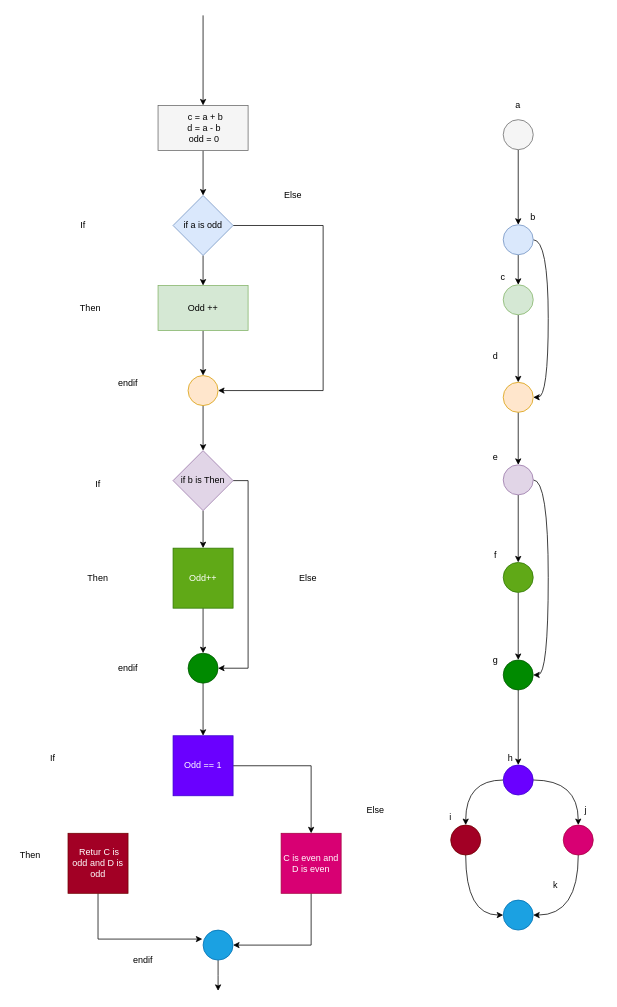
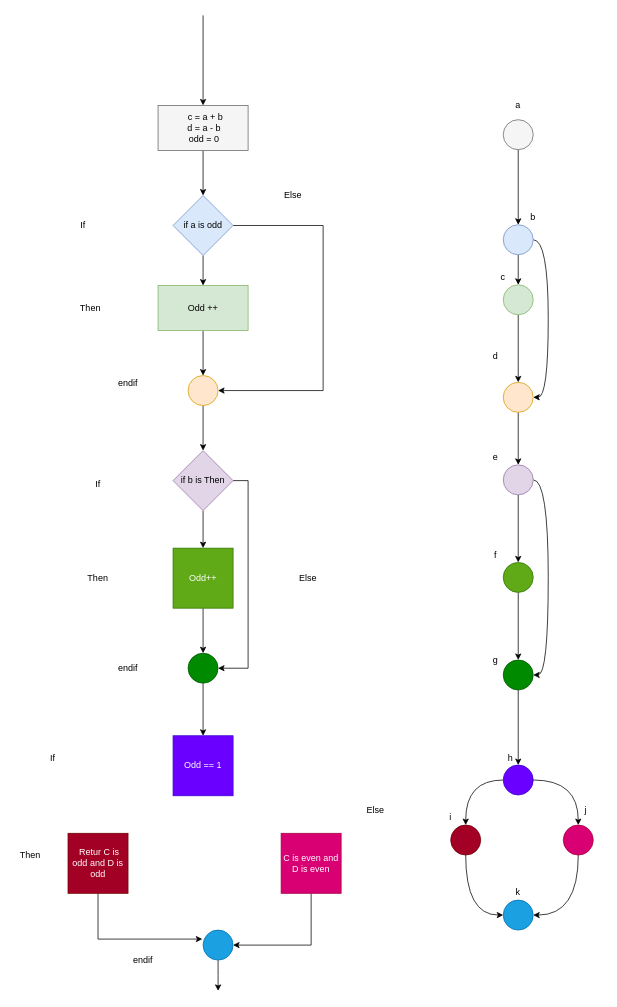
edge "Odd == 1" -> "C is even and D is even": removed
node "k": moved (555, 885) -> (518, 892)
